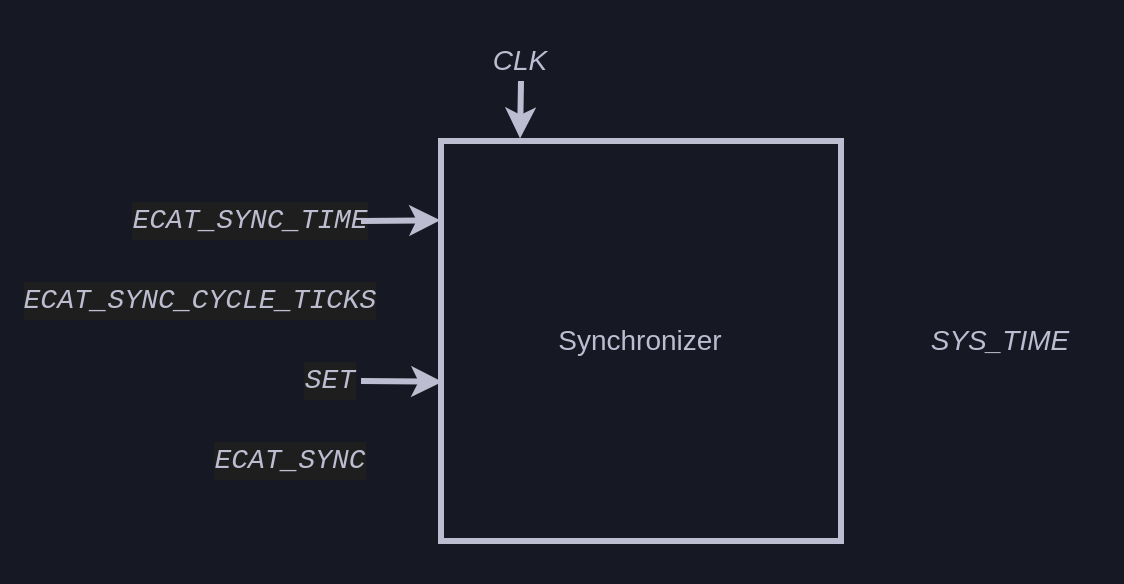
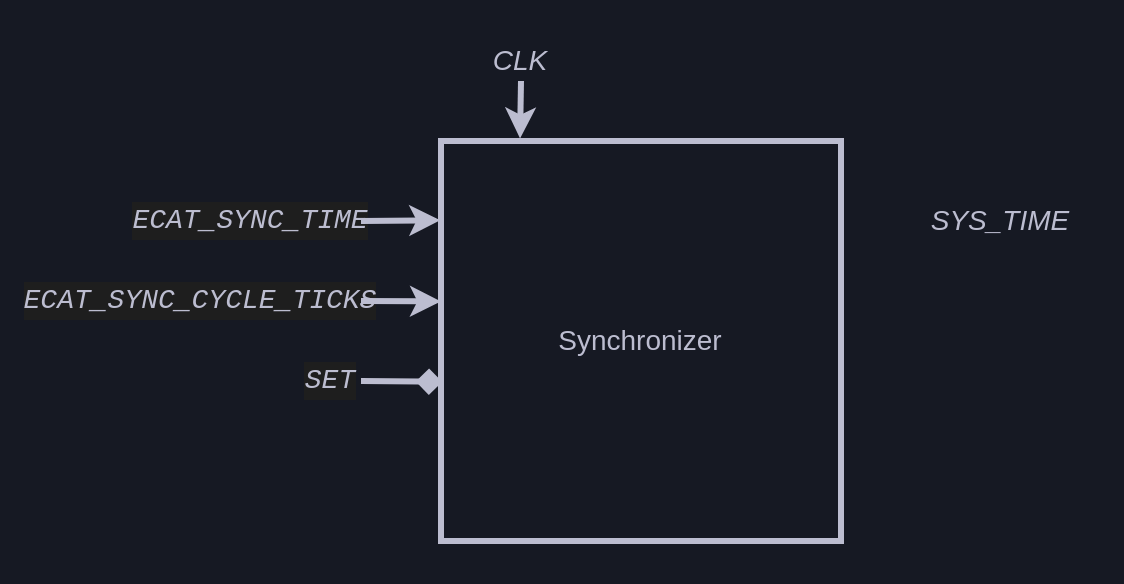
edge "ECAT_SYNC_CYCLE_TICKS" -> "Synchronizer": added
node "SYS_TIME": moved (1001, 341) -> (1001, 221)
edge "SET" -> "Synchronizer": arrowhead classic -> diamond
node "ECAT_SYNC": removed
